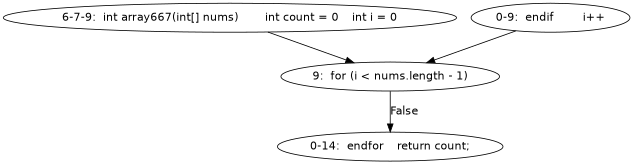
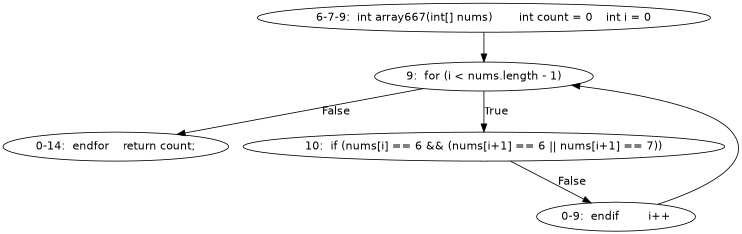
node "10:  if (nums[i] == 6 && (nums[i+1] == 6 || nums[i+1] == 7))": added
